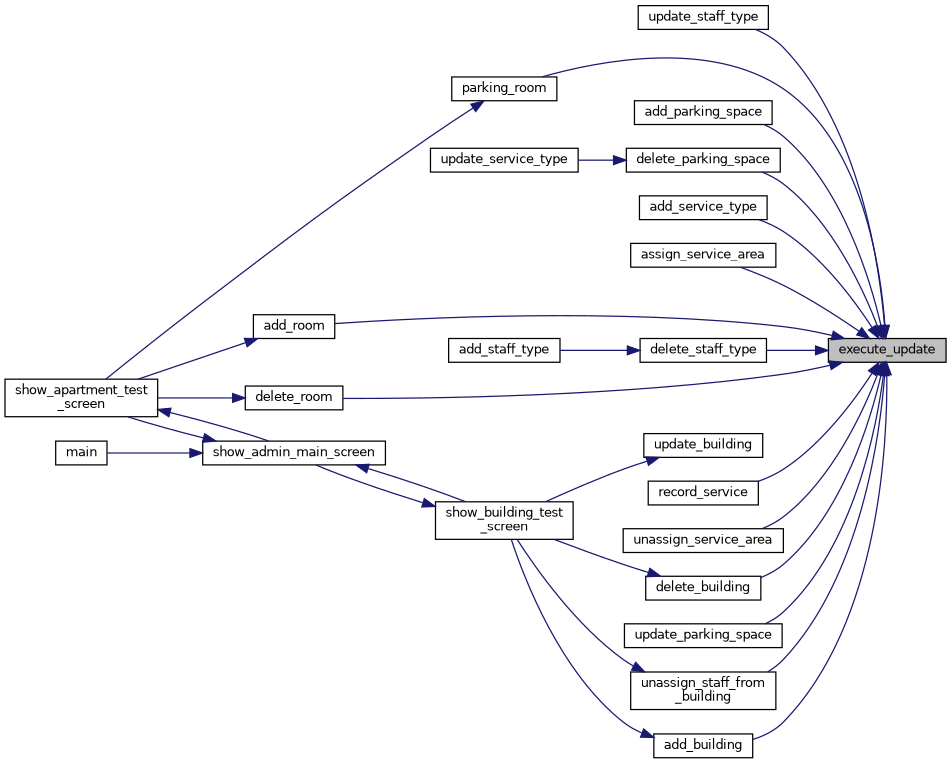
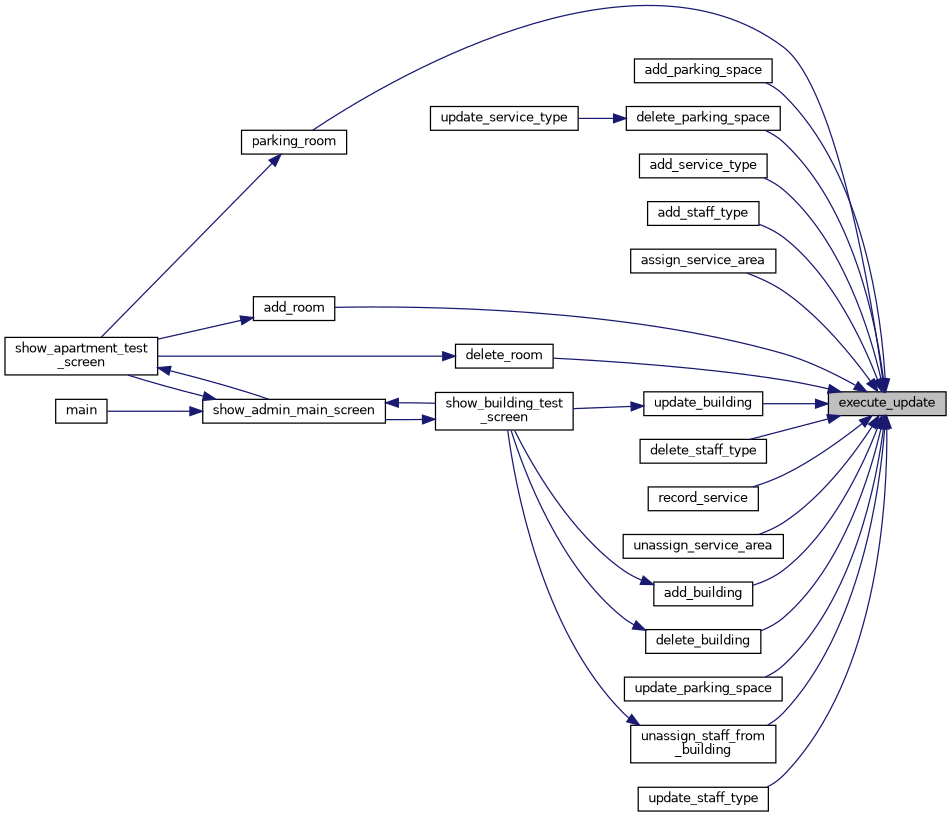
edge "add_staff_type" -> "delete_staff_type": now "add_staff_type" -> "execute_update"
edge "update_building" -> "execute_update": added
